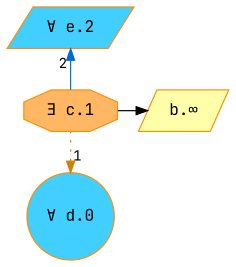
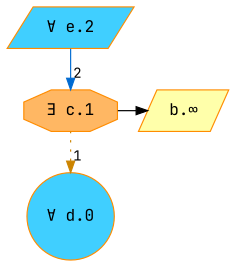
edge "∃ c.1" -> "∀ e.2": reversed
